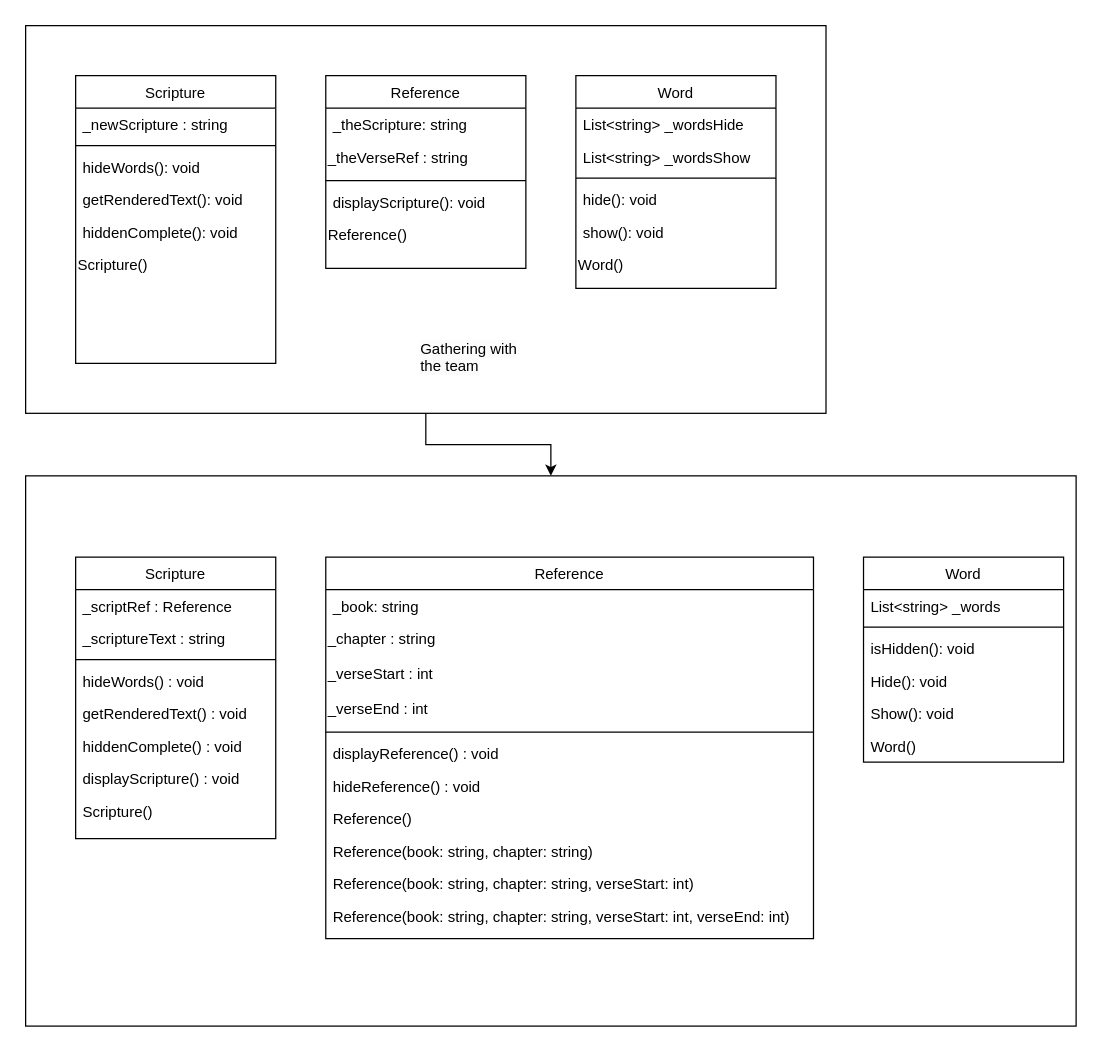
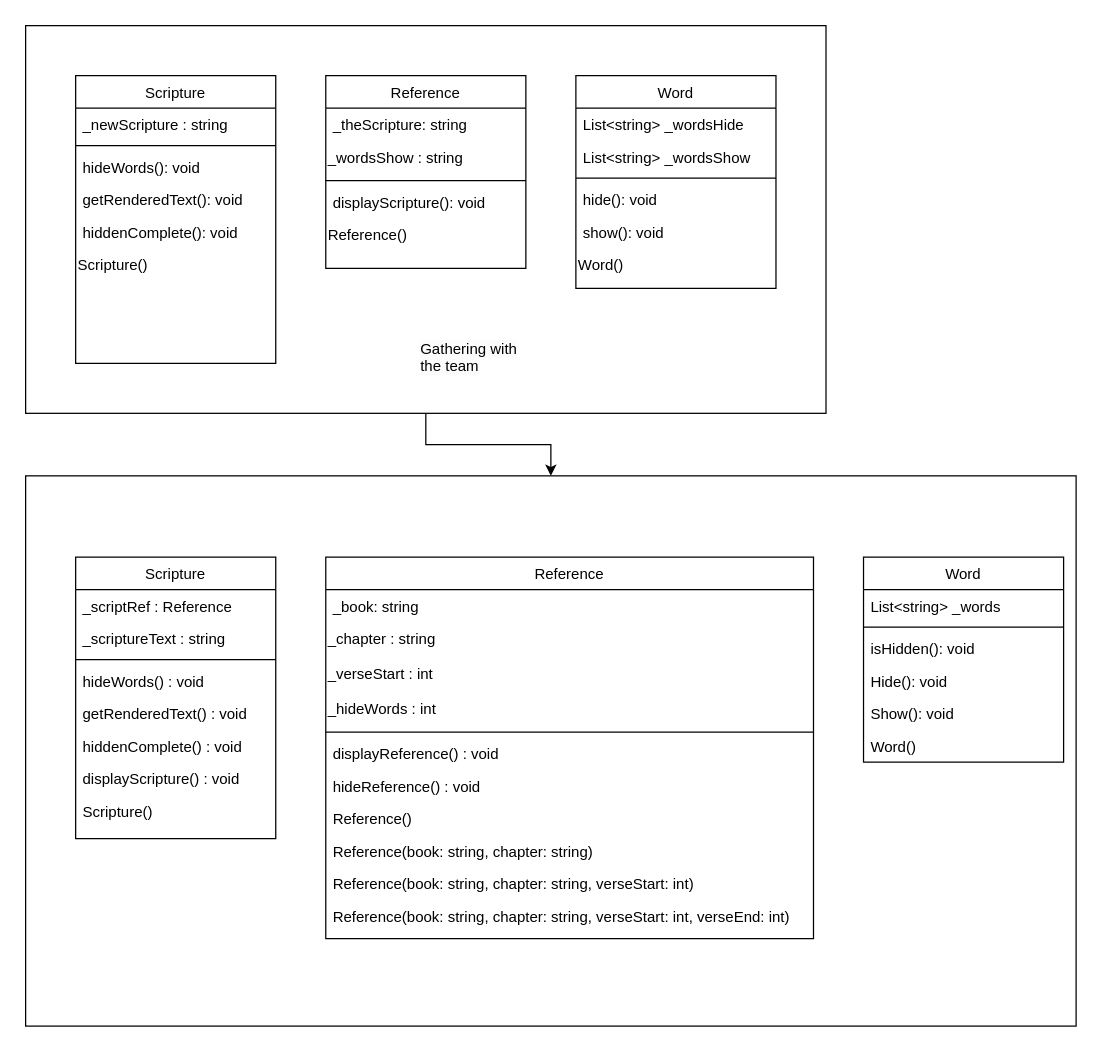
node "_theVerseRef : string": label "_theVerseRef : string" -> "_wordsShow : string"
node "_verseEnd : int": label "_verseEnd : int" -> "_hideWords : int"
